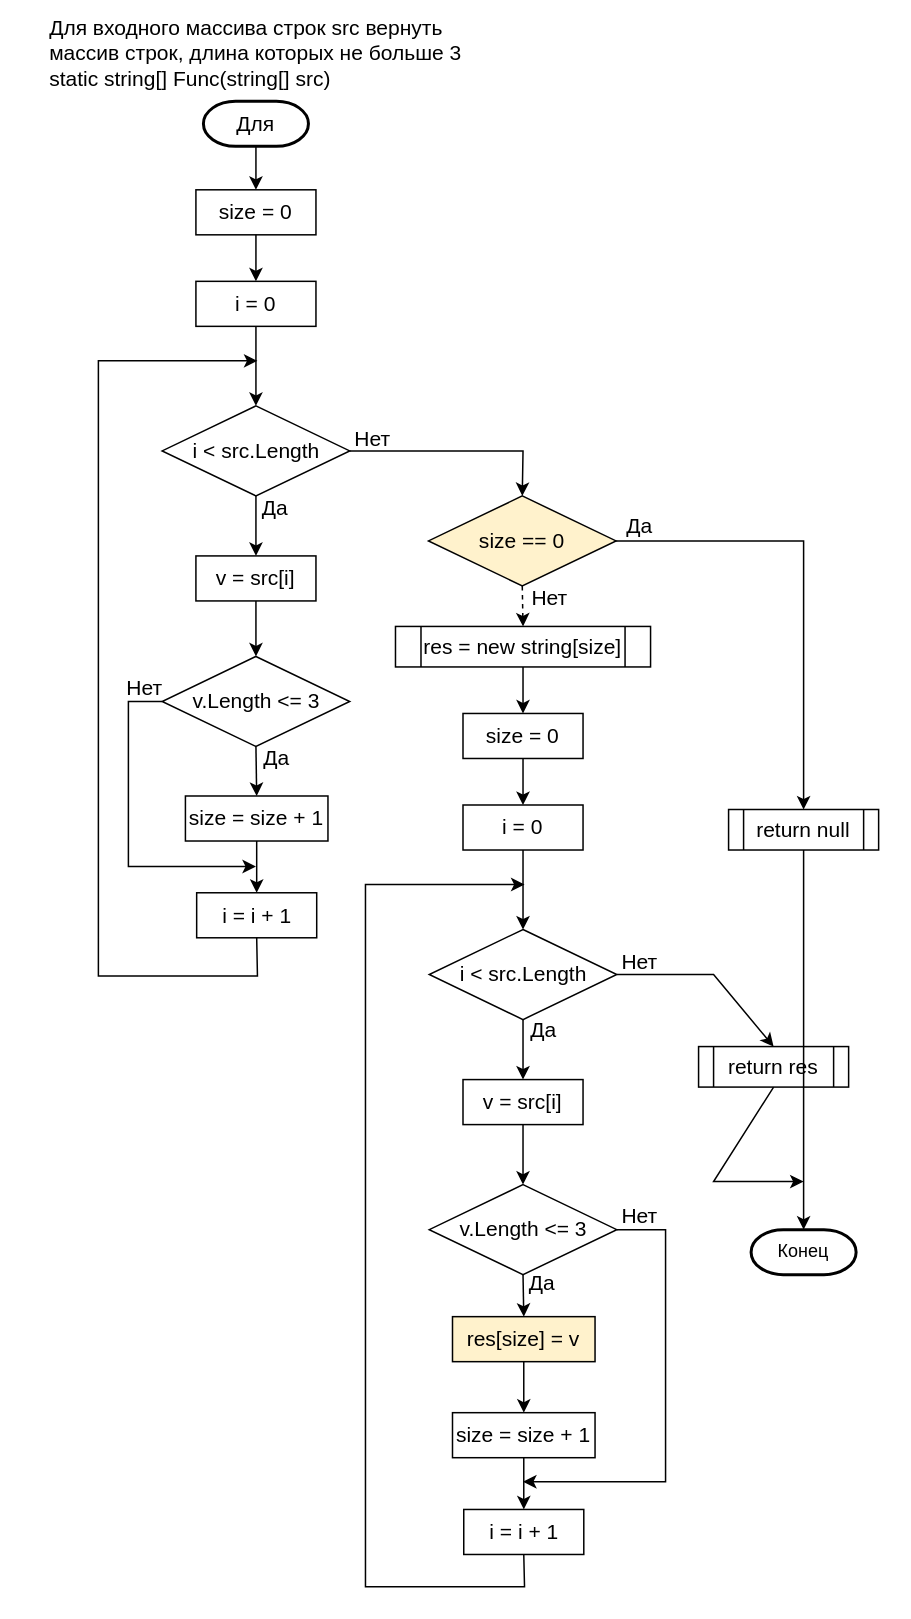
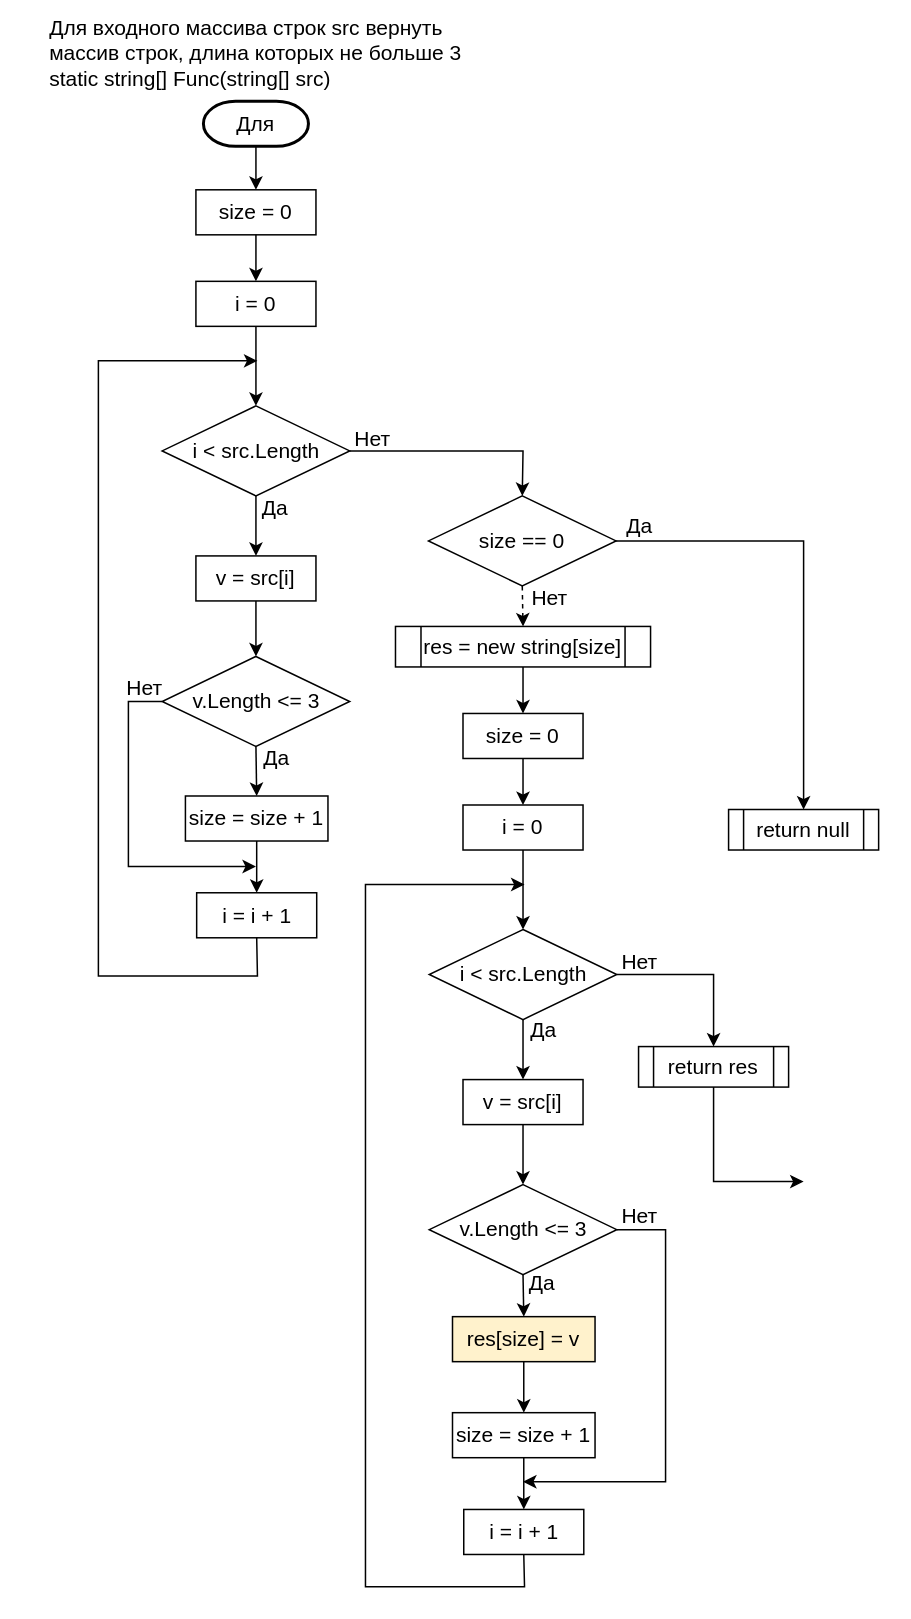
node "size == 0": fillcolor #fff2cc -> #ffffff
edge "return null" -> "Конец": removed
node "return res": moved (773, 1067) -> (713, 1067)
node "Конец": removed
